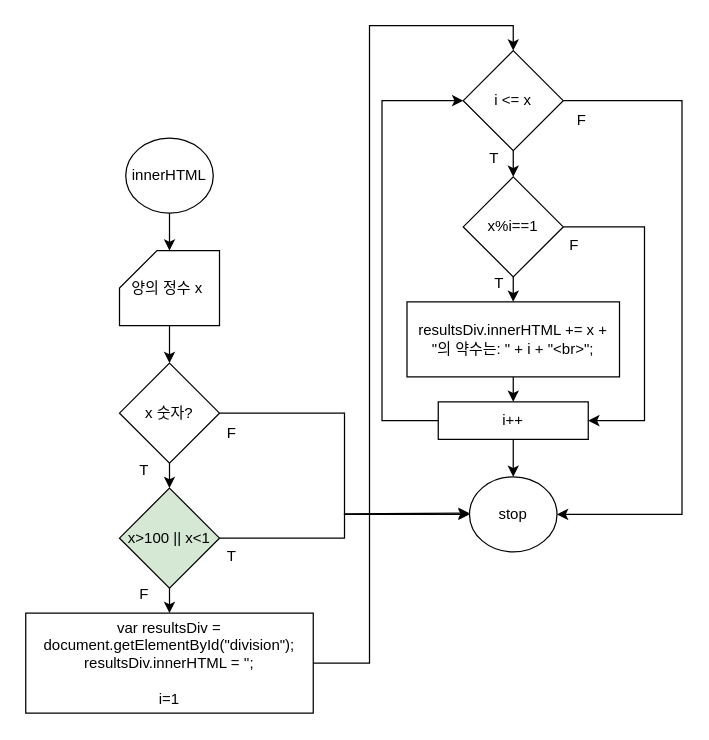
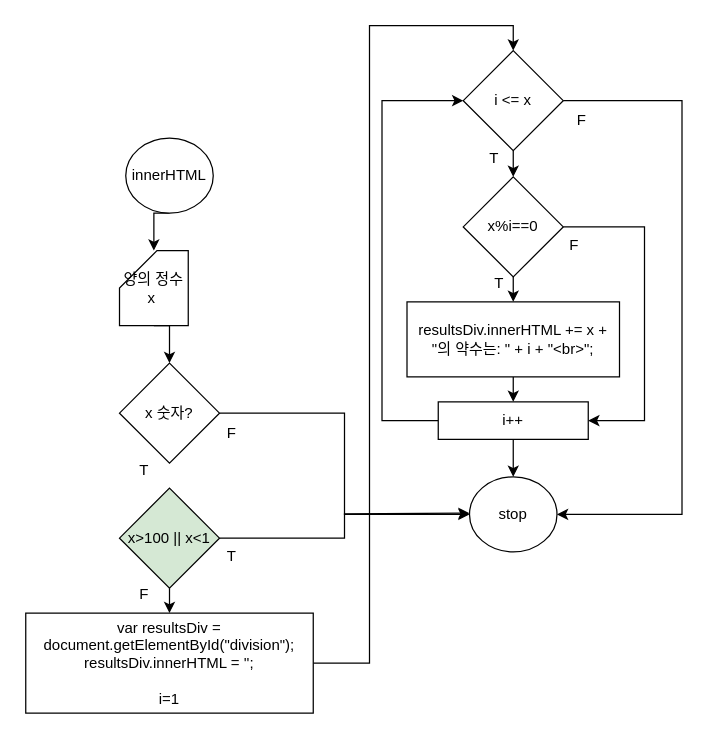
node "x%i==1": label "x%i==1" -> "x%i==0"
node "양의 정수 x": size 100x75 -> 69x75
edge "x 숫자?" -> "x>100 || x<1": removed
